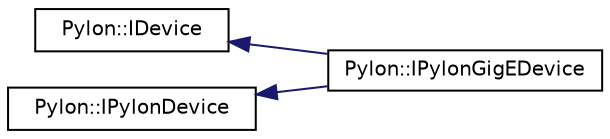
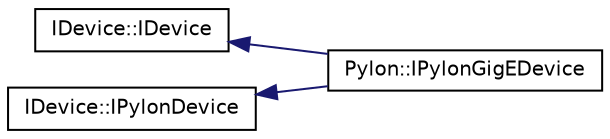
node "Pylon::IDevice": label "Pylon::IDevice" -> "IDevice::IDevice"
node "Pylon::IPylonDevice": label "Pylon::IPylonDevice" -> "IDevice::IPylonDevice"
